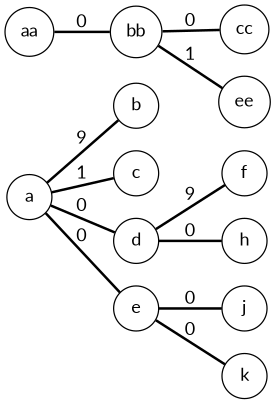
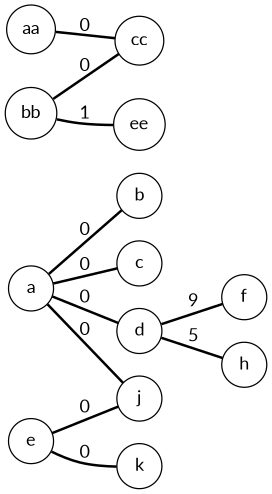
edge "aa" -- "bb": now "aa" -- "cc"
edge "b" -- "a": label "9" -> "0"
edge "c" -- "a": label "1" -> "0"
edge "d" -- "h": label "0" -> "5"
edge "a" -- "e": now "a" -- "j"
